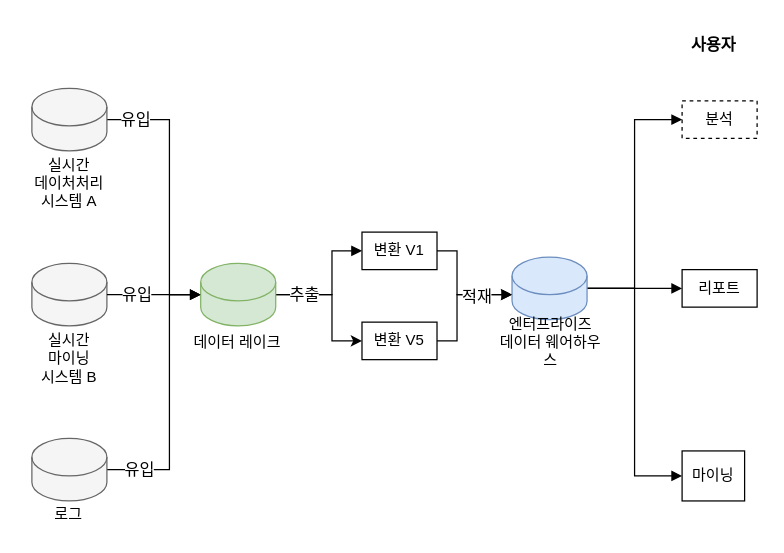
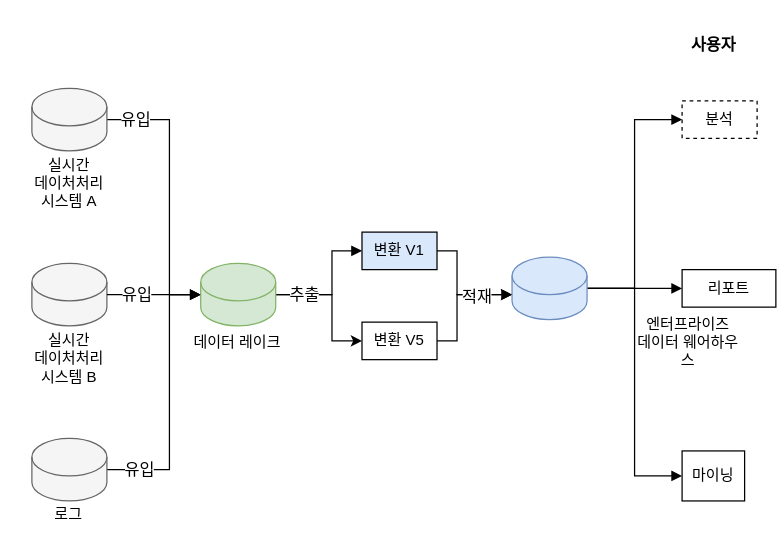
node "변환 V1": fillcolor #ffffff -> #dae8fc
node "리포트": size 75x38 -> 94x38
node "엔터프라이즈 데이터 웨어하우스": moved (551, 341) -> (688, 341)
node "실시간 마이닝 시스템 B": label "실시간 마이닝 시스템 B" -> "실시간 데이처처리 시스템 B"
